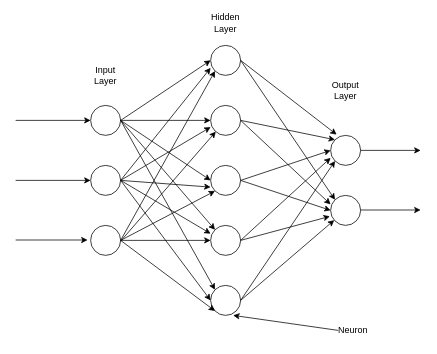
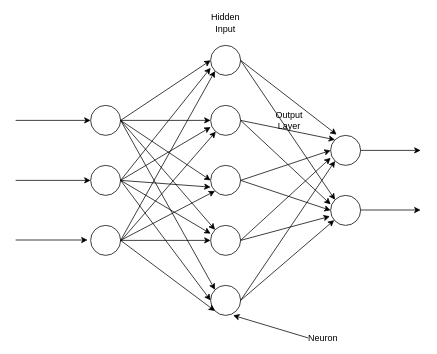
node "Hidden Layer": label "Hidden Layer" -> "Hidden Input"
node "Input Layer": removed
node "Output Layer": moved (345, 90) -> (289, 120)
node "Neuron": moved (353, 330) -> (323, 338)
